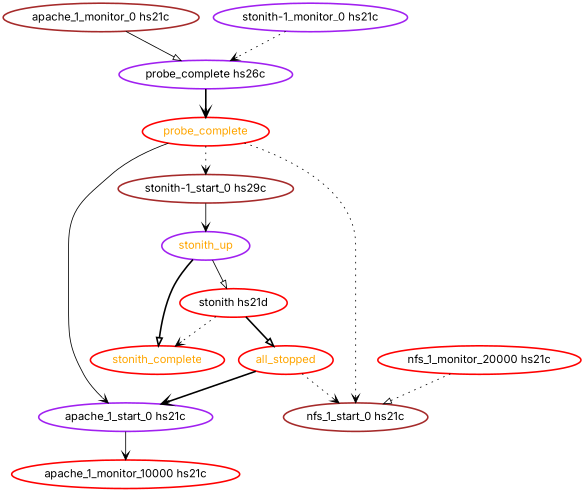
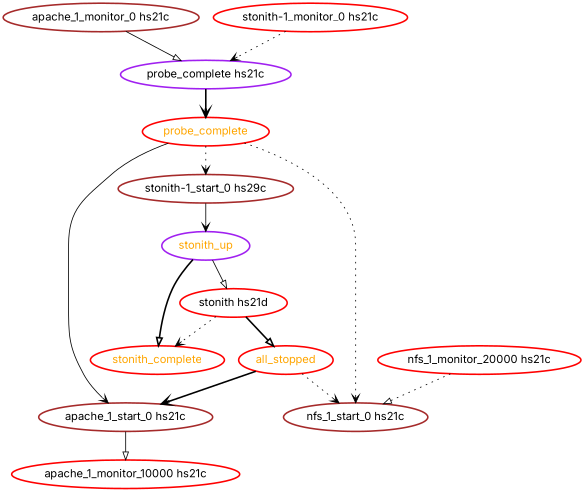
node "stonith-1_monitor_0 hs21c": color purple -> red
node "probe_complete hs26c": label "probe_complete hs26c" -> "probe_complete hs21c"
node "apache_1_start_0 hs21c": color purple -> brown
edge "apache_1_start_0 hs21c" -> "apache_1_monitor_10000 hs21c": arrowhead vee -> onormal
